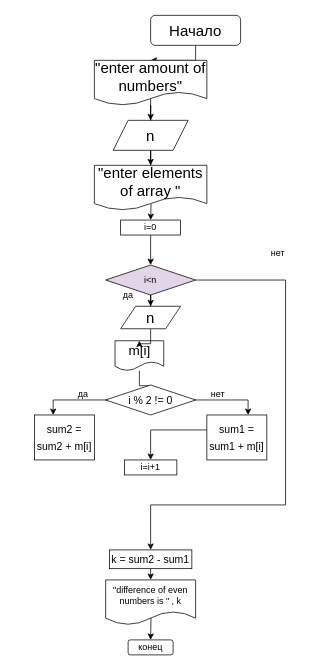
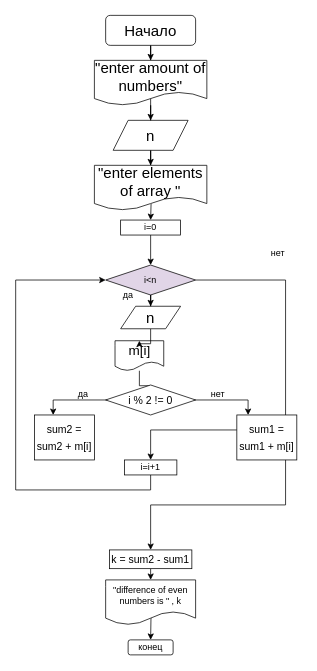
node "Начало": moved (195, 30) -> (150, 30)
edge "i=i+1" -> "i<n": added
node "sum1 = sum1 + m[i]": moved (237, 438) -> (267, 438)
